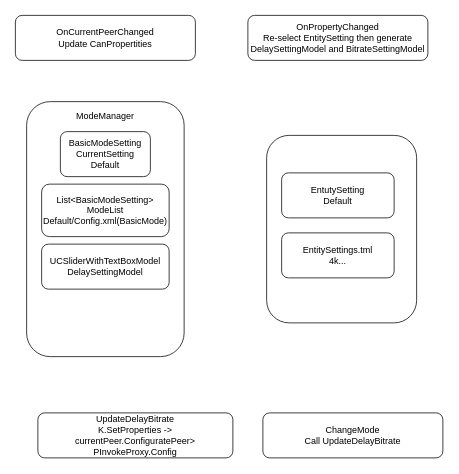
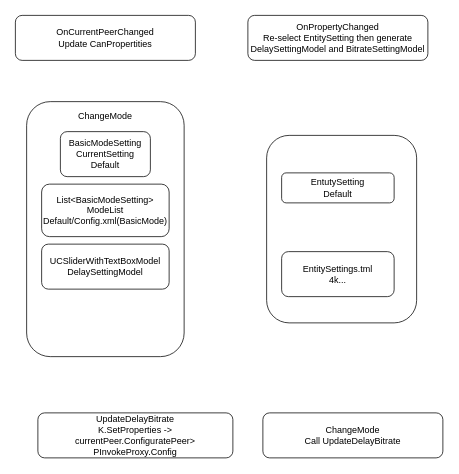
node "ModeManager": label "ModeManager" -> "ChangeMode"
node "EntutySetting Default": size 113x45 -> 113x30
node "EntitySettings.tml 4k...": moved (338, 255) -> (338, 274)
